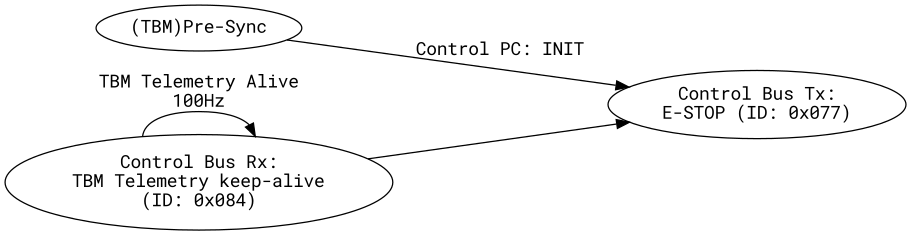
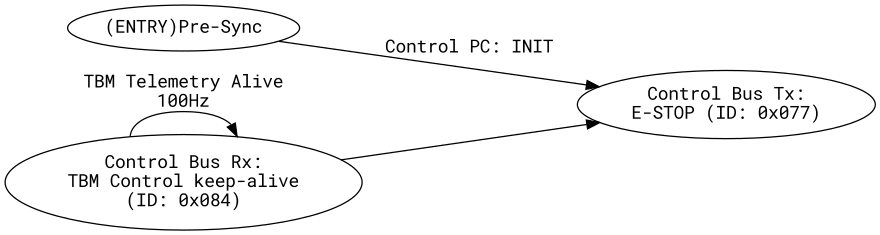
node "(TBM)Pre-Sync": label "(TBM)Pre-Sync" -> "(ENTRY)Pre-Sync"
node "Control Bus Rx: TBM Telemetry keep-alive (ID: 0x084)": label "Control Bus Rx: TBM Telemetry keep-alive (ID: 0x084)" -> "Control Bus Rx: TBM Control keep-alive (ID: 0x084)"
